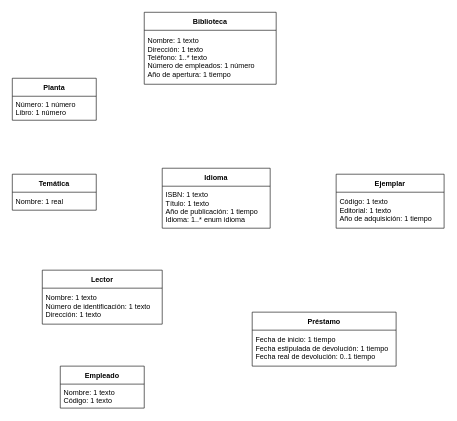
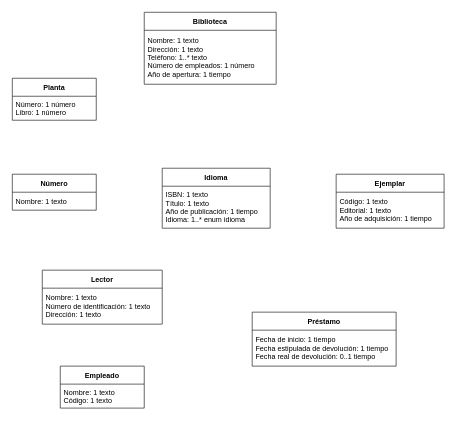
node "Temática": label "Temática" -> "Número"
node "Nombre: 1 real": label "Nombre: 1 real" -> "Nombre: 1 texto"
